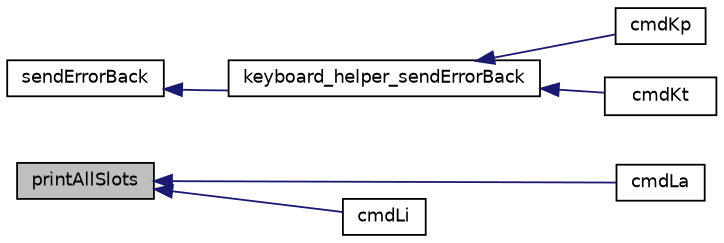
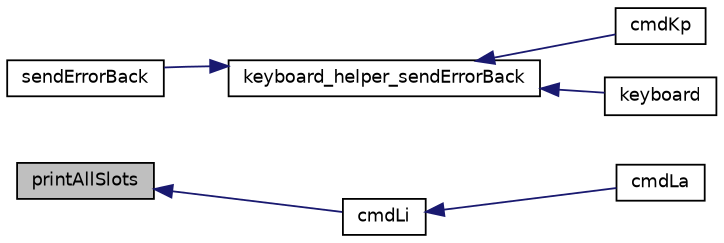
edge "keyboard_helper_sendErrorBack" -> "sendErrorBack": reversed
node "cmdKt": label "cmdKt" -> "keyboard"
edge "cmdLa" -> "printAllSlots": now "cmdLa" -> "cmdLi"
